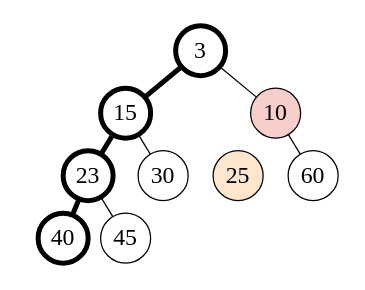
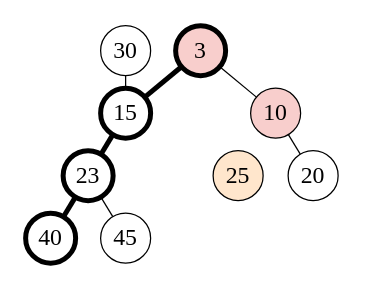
node "3": fillcolor #ffffff -> #f8cecc
node "30": moved (163, 176) -> (126, 51)
node "60": label "60" -> "20"
node "40": moved (63, 238) -> (51, 238)
